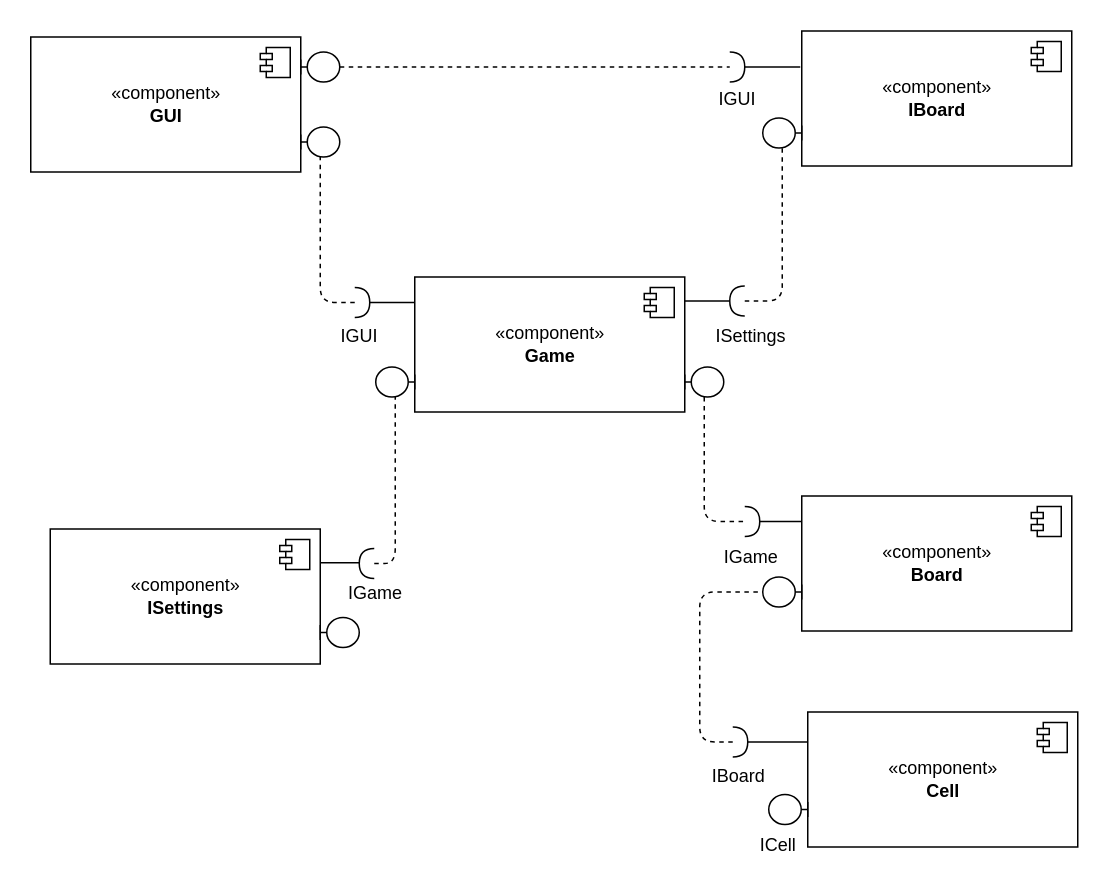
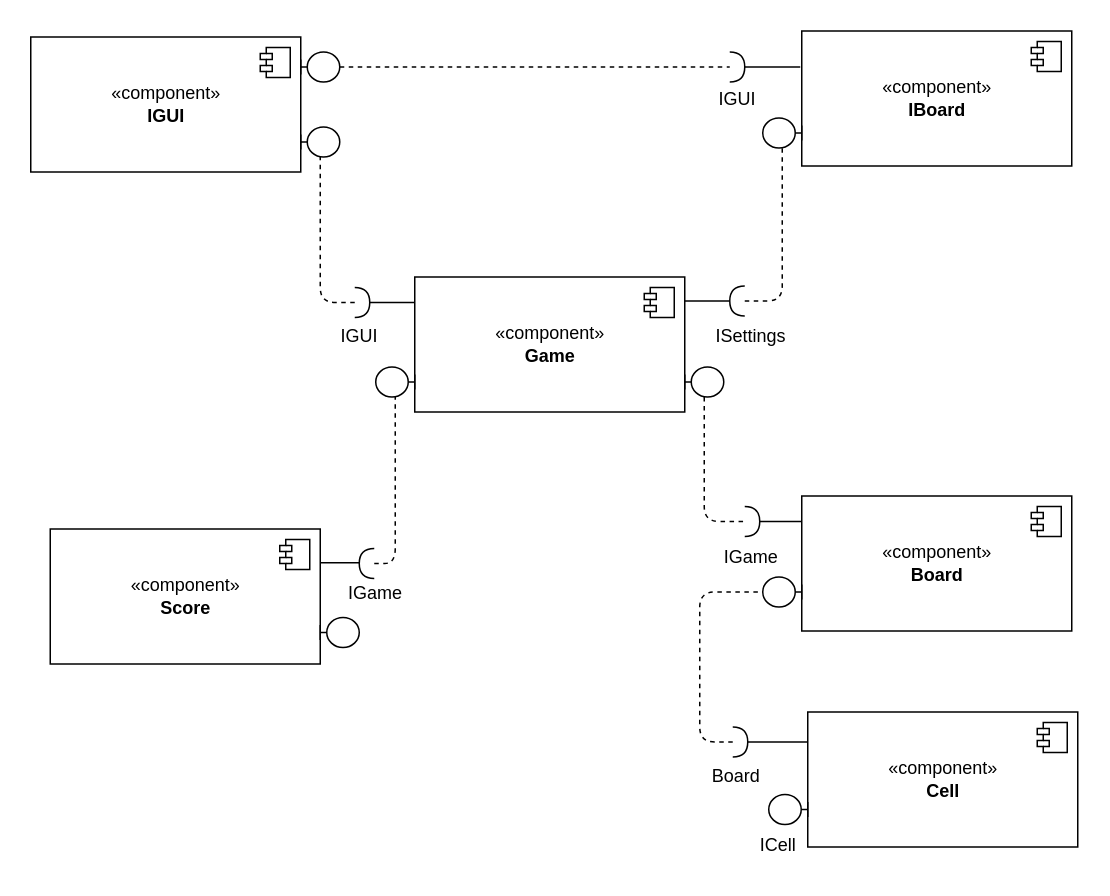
node "«component» GUI": label "«component» GUI" -> "«component» IGUI"
node "«component» ISettings": label "«component» ISettings" -> "«component» Score"
node "IBoard": label "IBoard" -> "Board"
